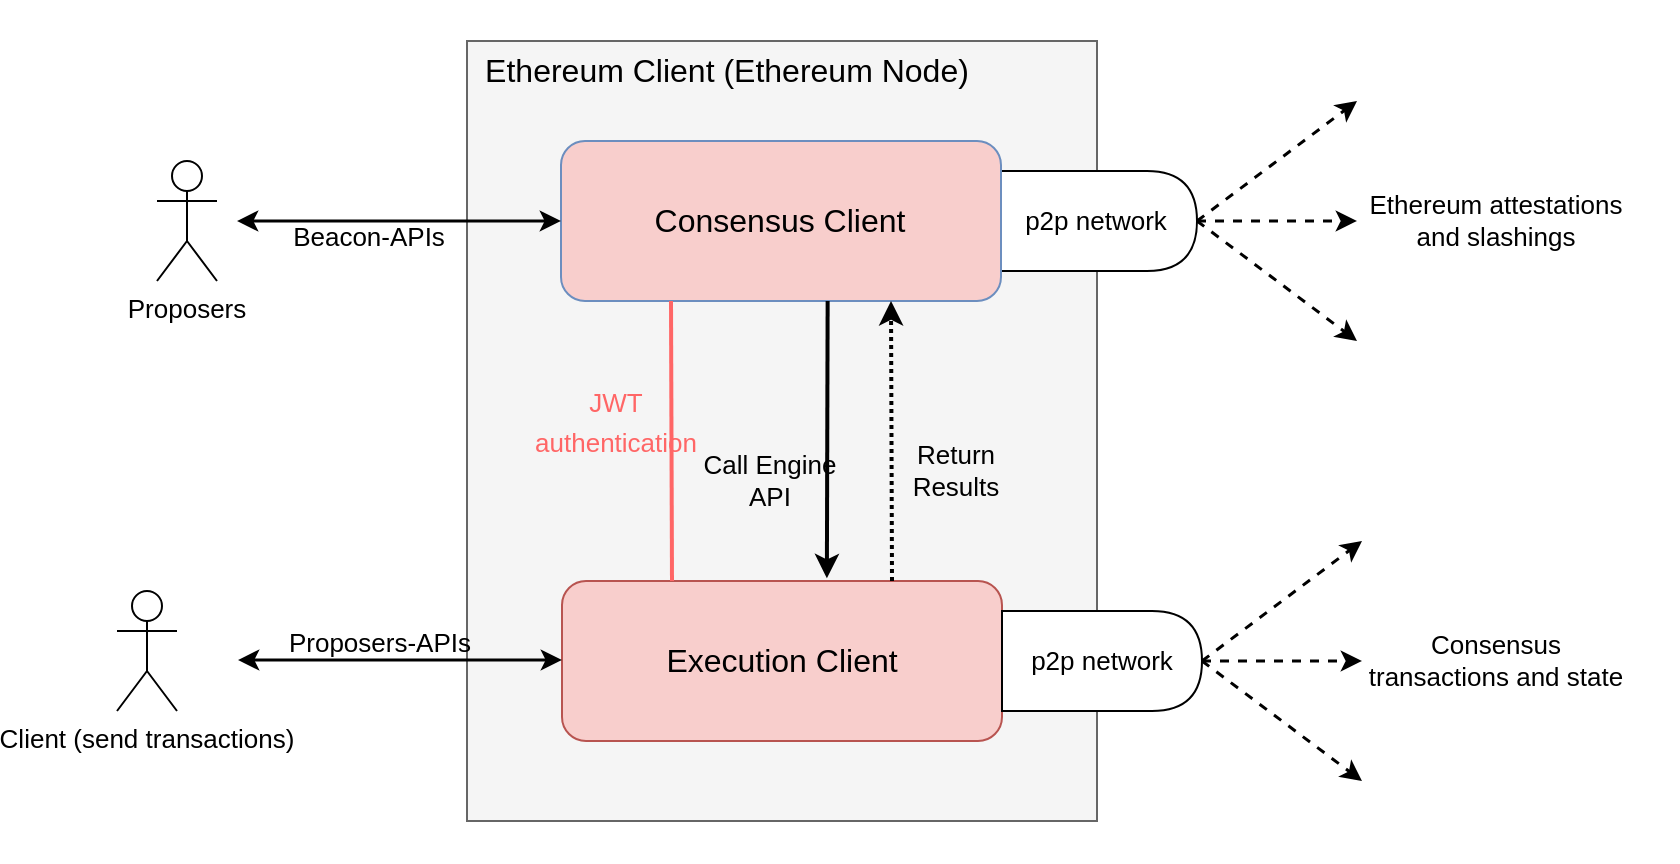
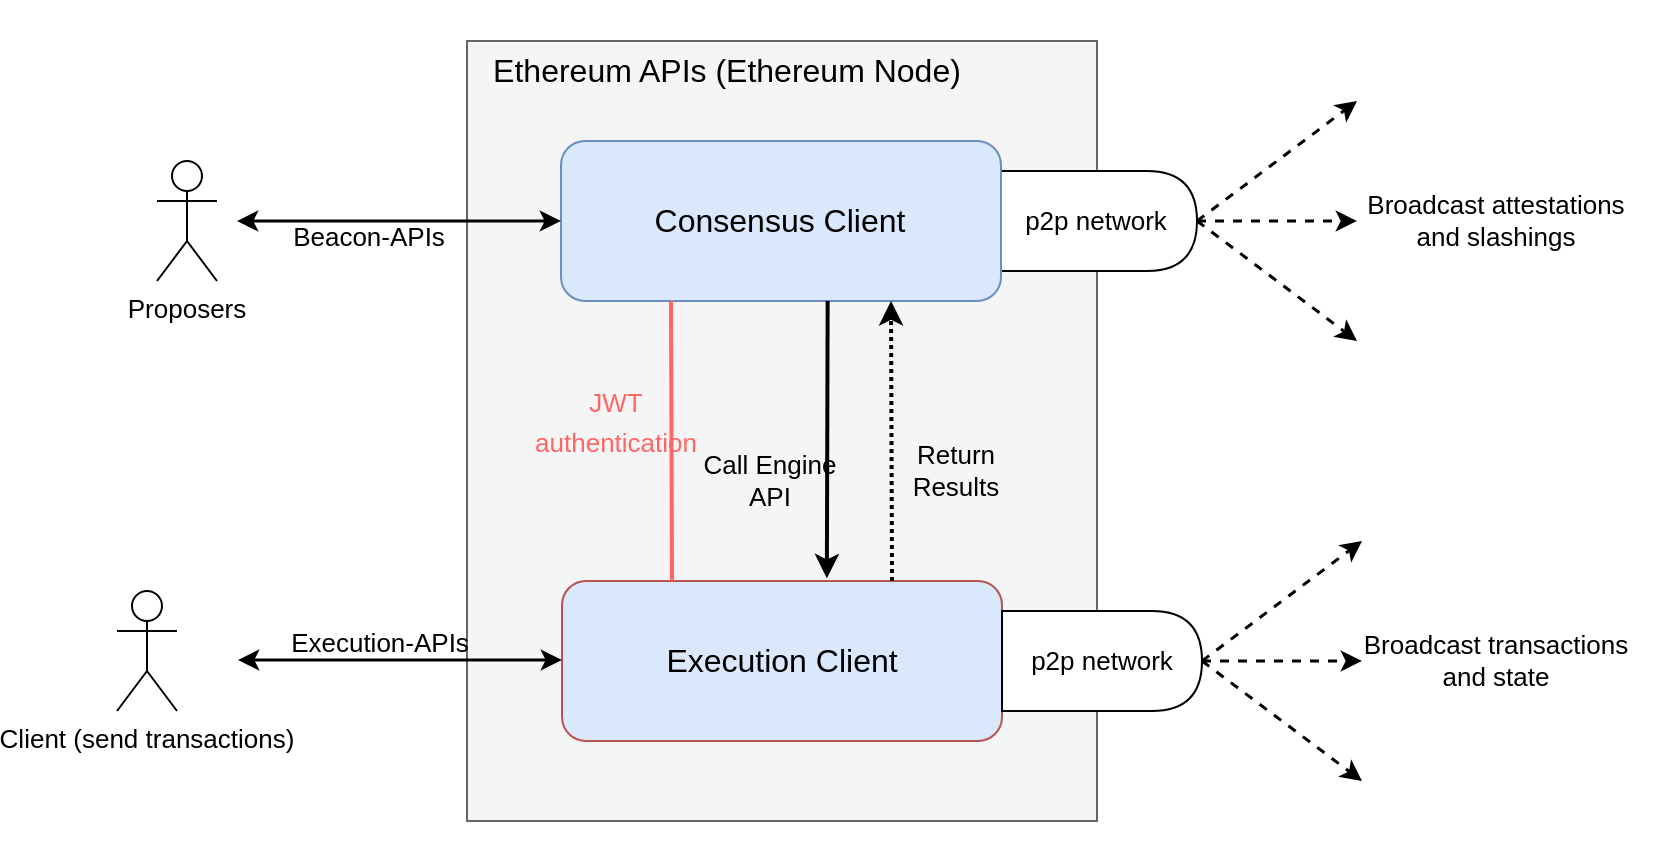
node "Ethereum Client (Ethereum Node)": label "Ethereum Client (Ethereum Node)" -> "Ethereum APIs (Ethereum Node)"
node "Consensus Client": fillcolor #f8cecc -> #dae8fc
node "Ethereum attestations and slashings": label "Ethereum attestations and slashings" -> "Broadcast attestations and slashings"
node "Proposers-APIs": label "Proposers-APIs" -> "Execution-APIs"
node "Execution Client": fillcolor #f8cecc -> #dae8fc
node "Consensus transactions and state": label "Consensus transactions and state" -> "Broadcast transactions and state"
